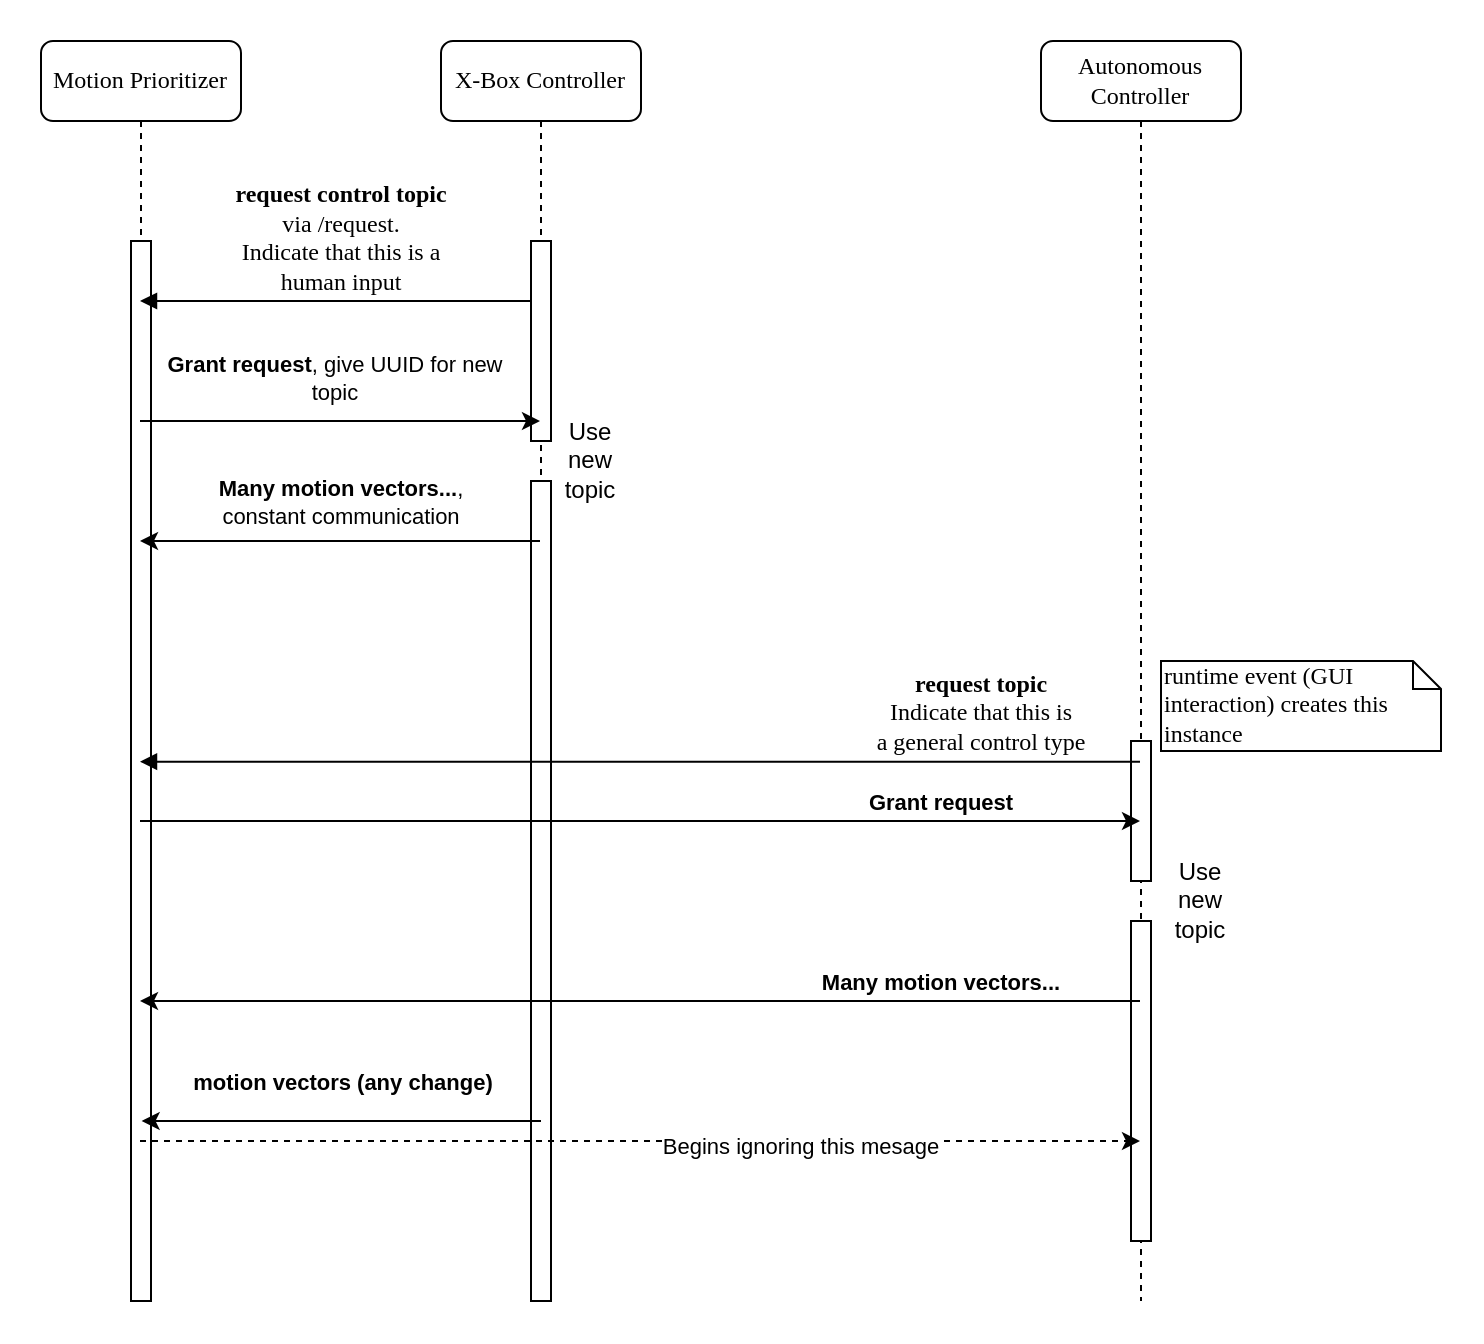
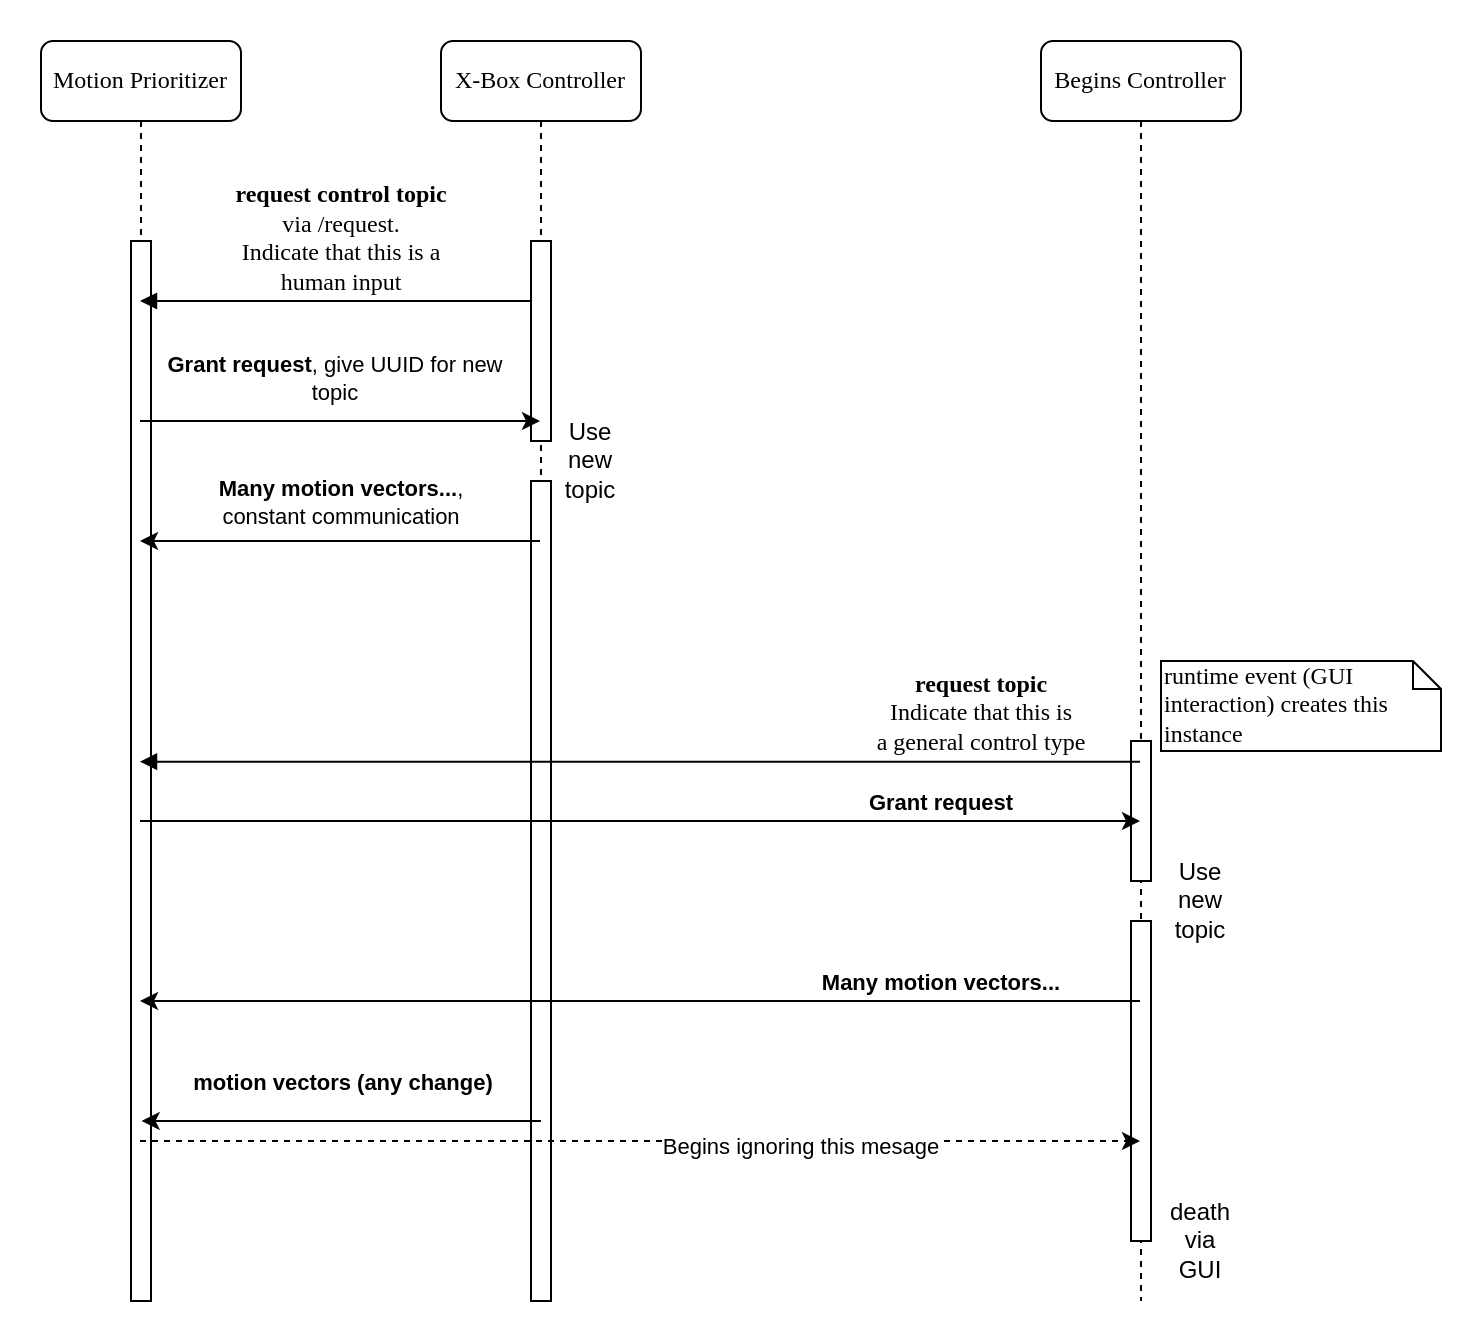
node "Autonomous Controller": label "Autonomous Controller" -> "Begins Controller"
node "death via GUI": added
